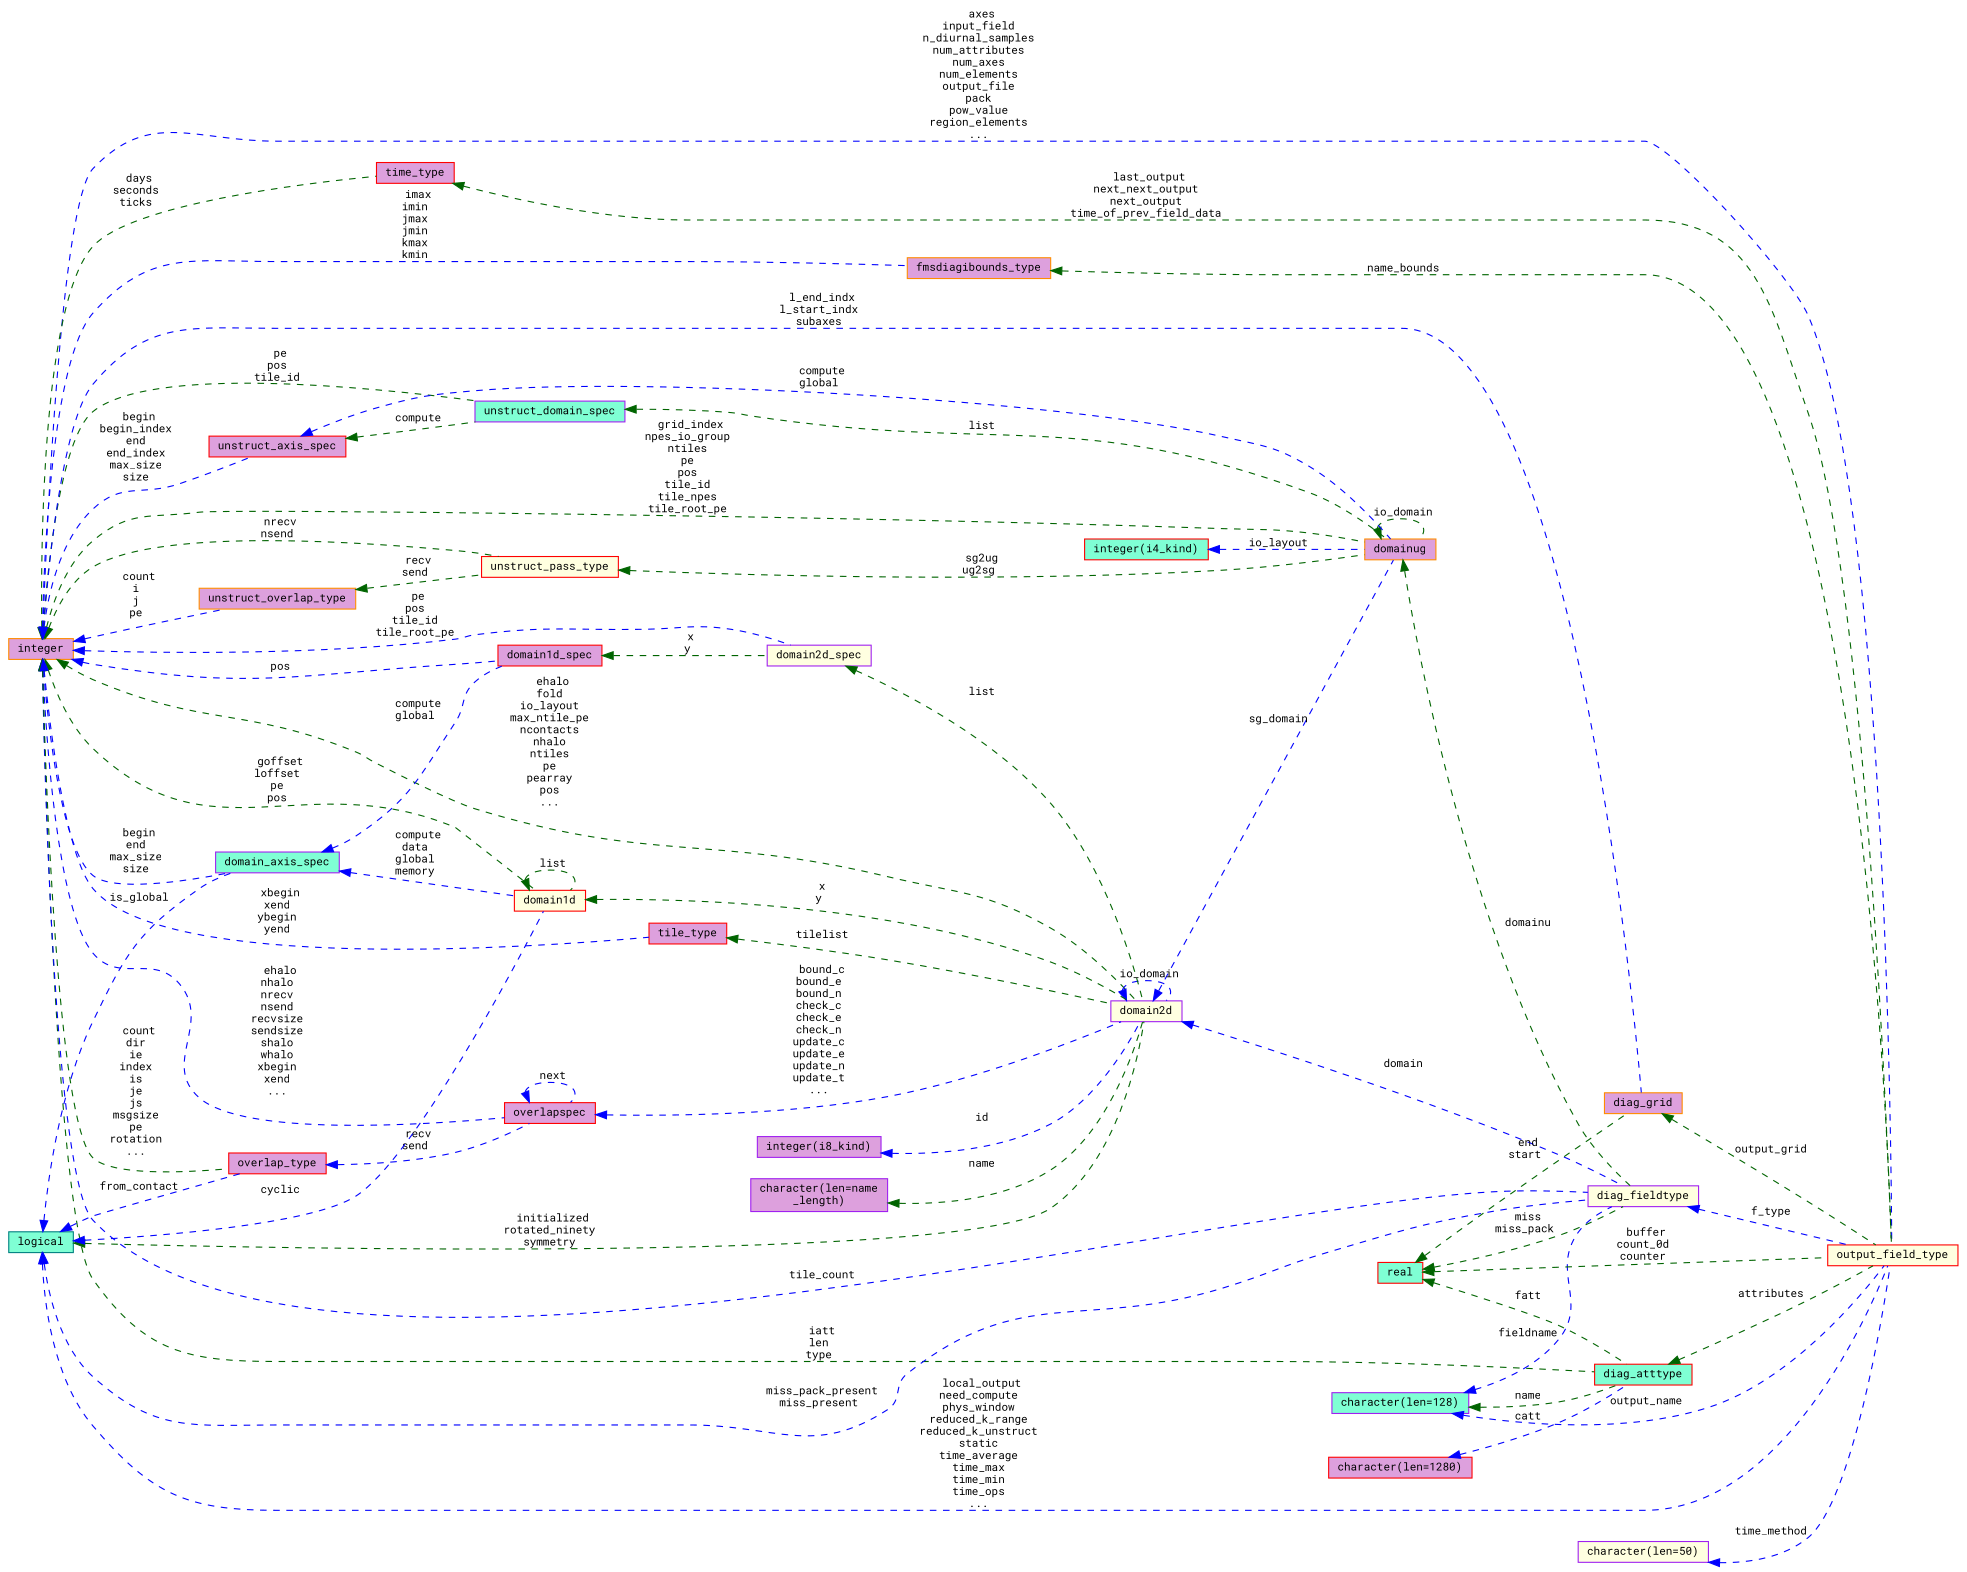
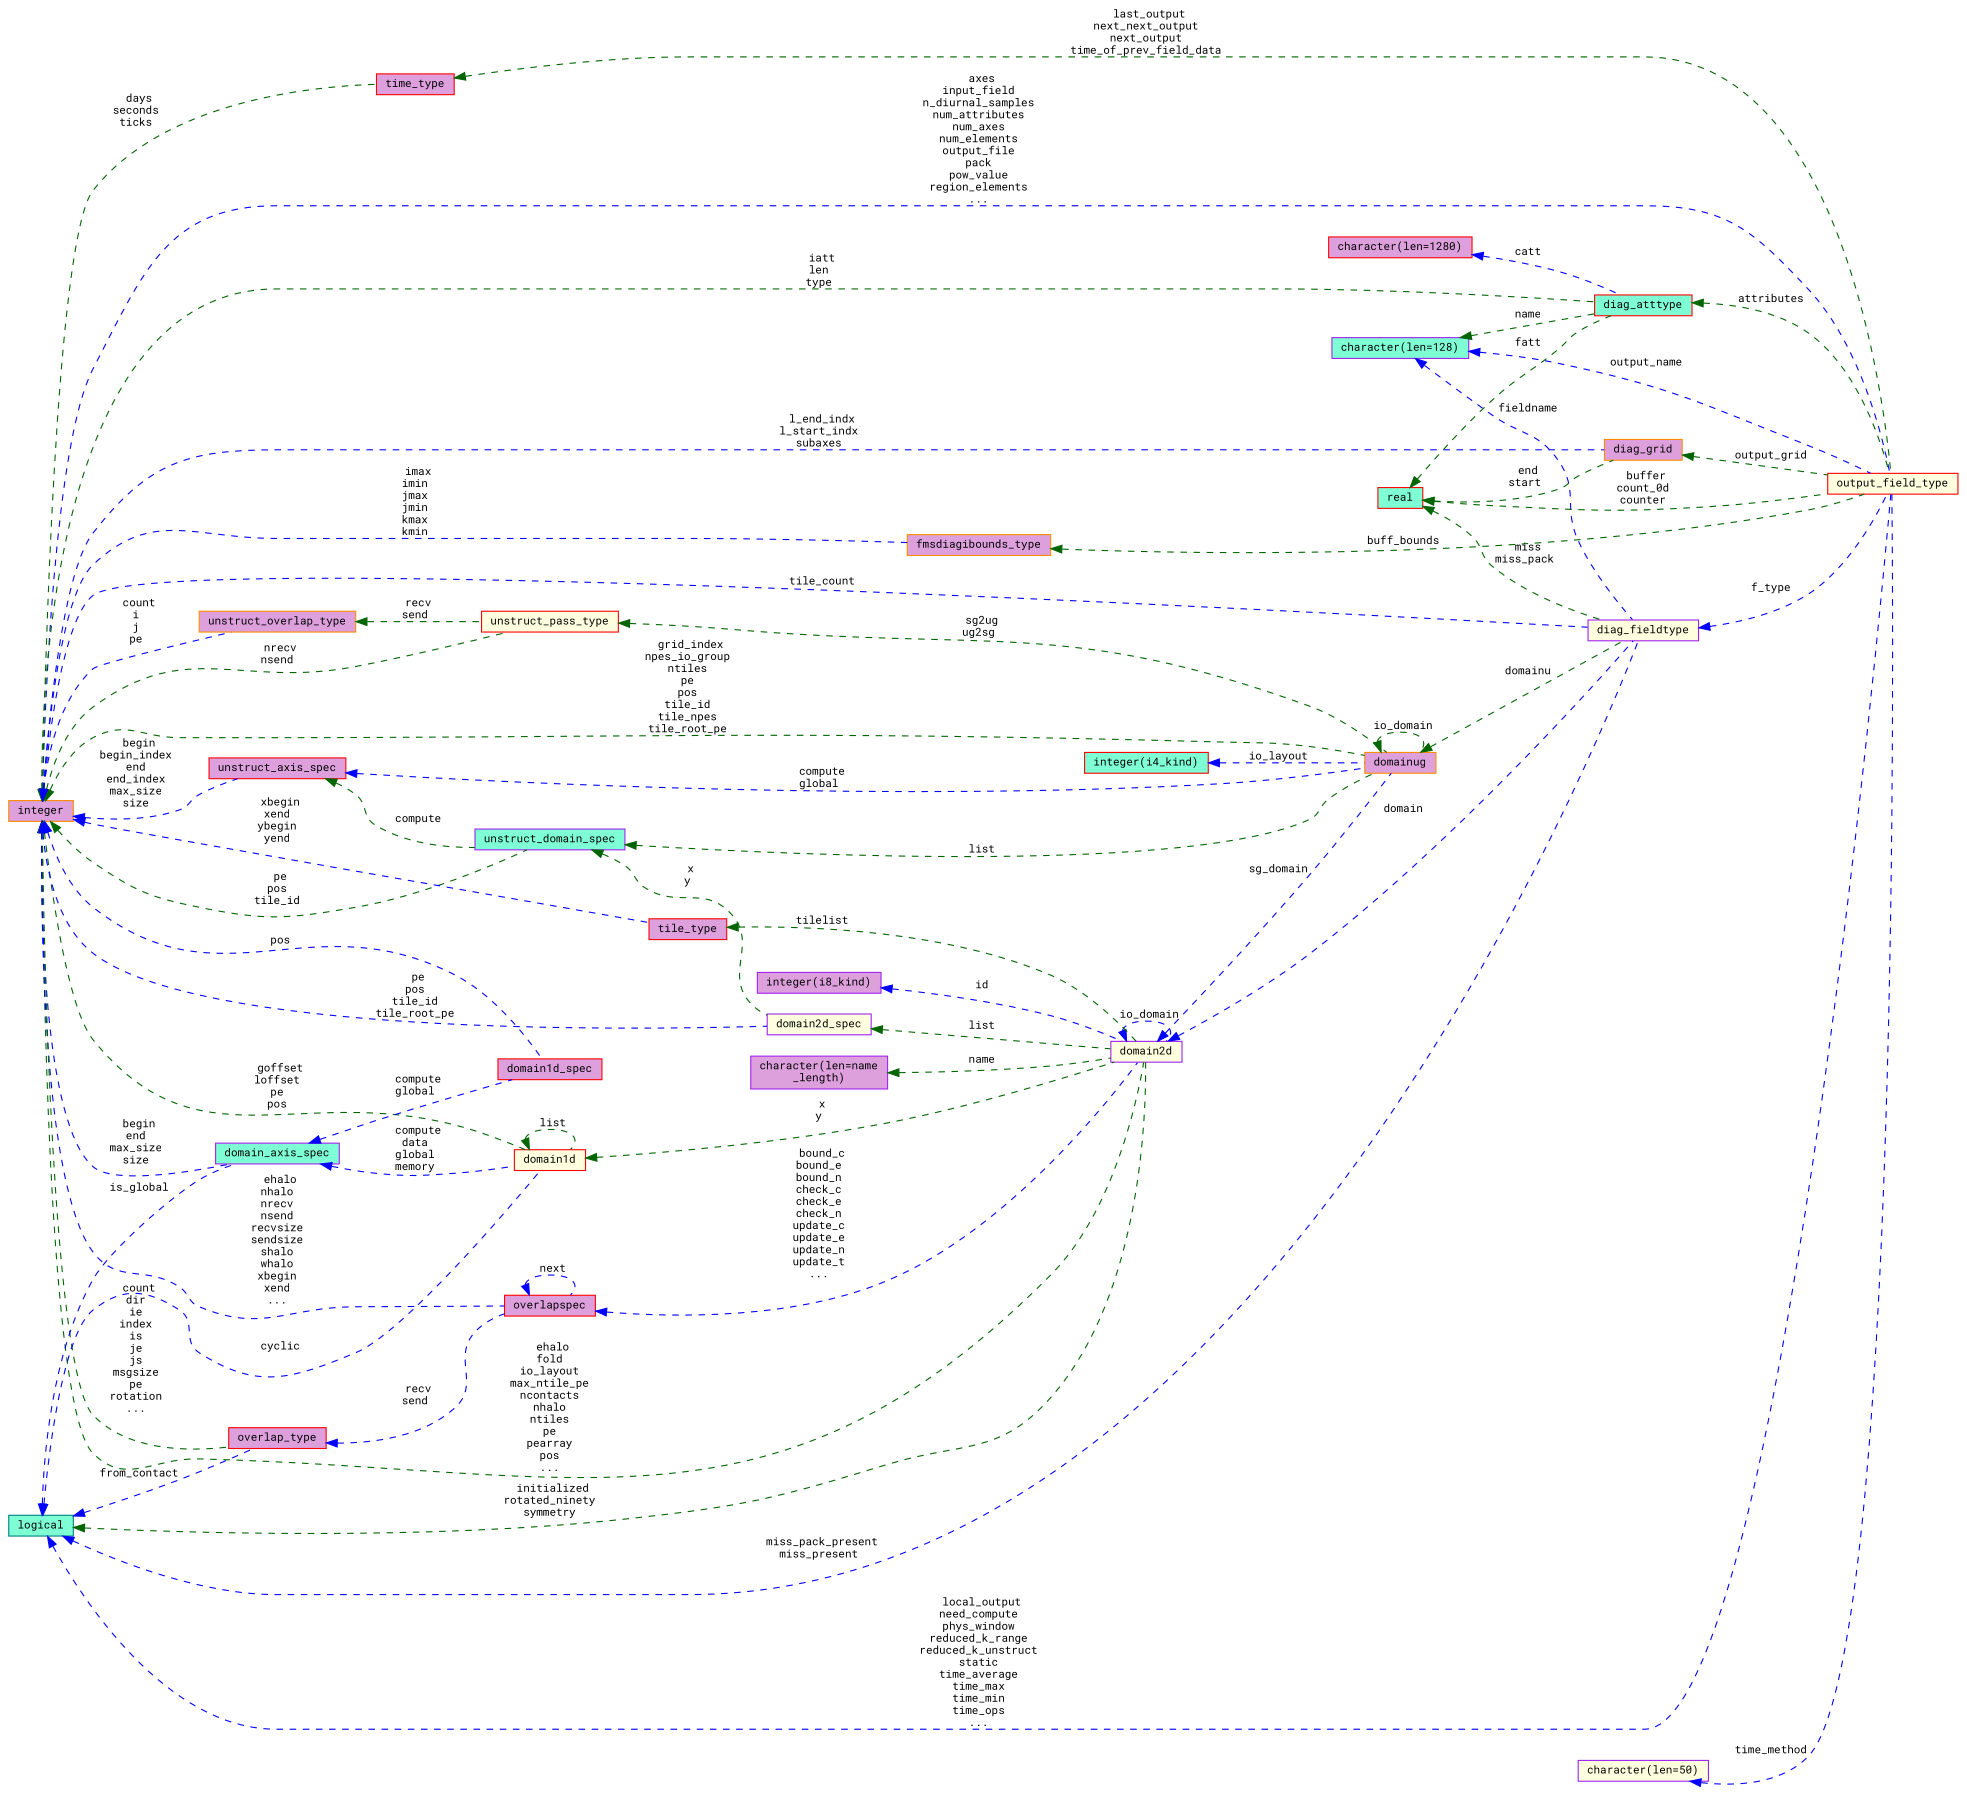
edge "output_field_type" -> "fmsdiagibounds_type": label " name_bounds" -> " buff_bounds"
edge "domain2d_spec" -> "domain1d_spec": now "domain2d_spec" -> "unstruct_domain_spec"
